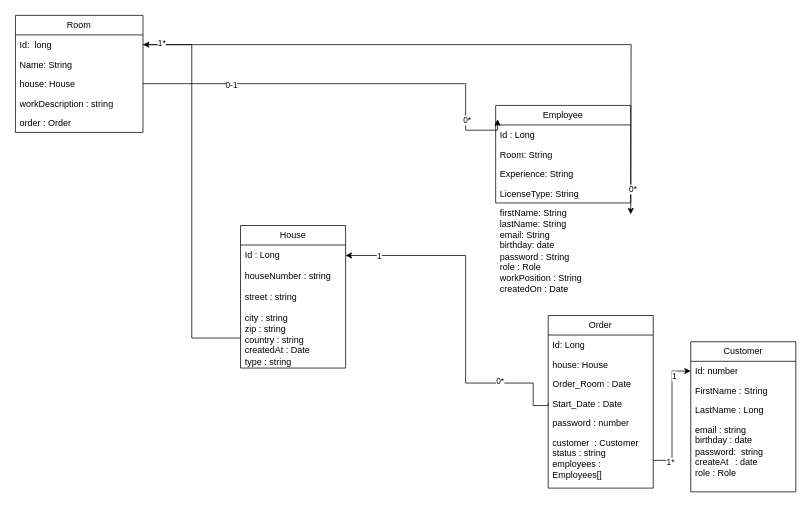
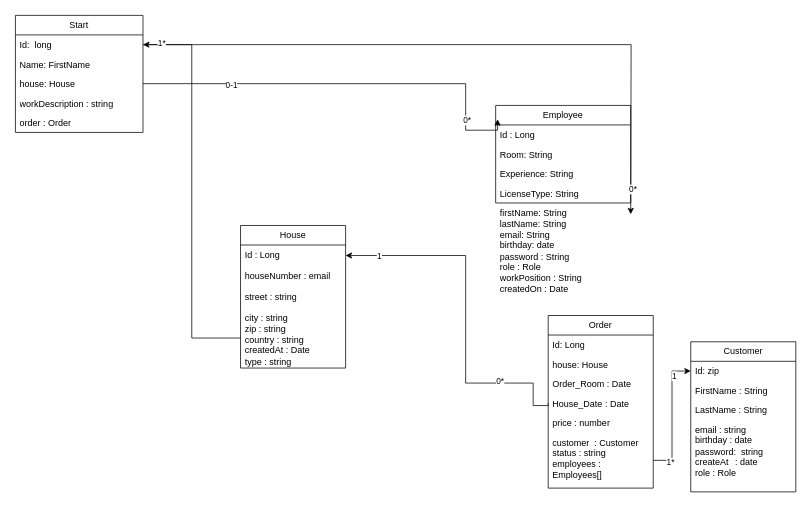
node "Room": label "Room" -> "Start"
node "Name: String": label "Name: String" -> "Name: FirstName"
node "houseNumber : string": label "houseNumber : string" -> "houseNumber : email"
node "Id: number": label "Id: number" -> "Id: zip"
node "Start_Date : Date": label "Start_Date : Date" -> "House_Date : Date"
node "LastName : Long": label "LastName : Long" -> "LastName : String"
node "password : number": label "password : number" -> "price : number"
